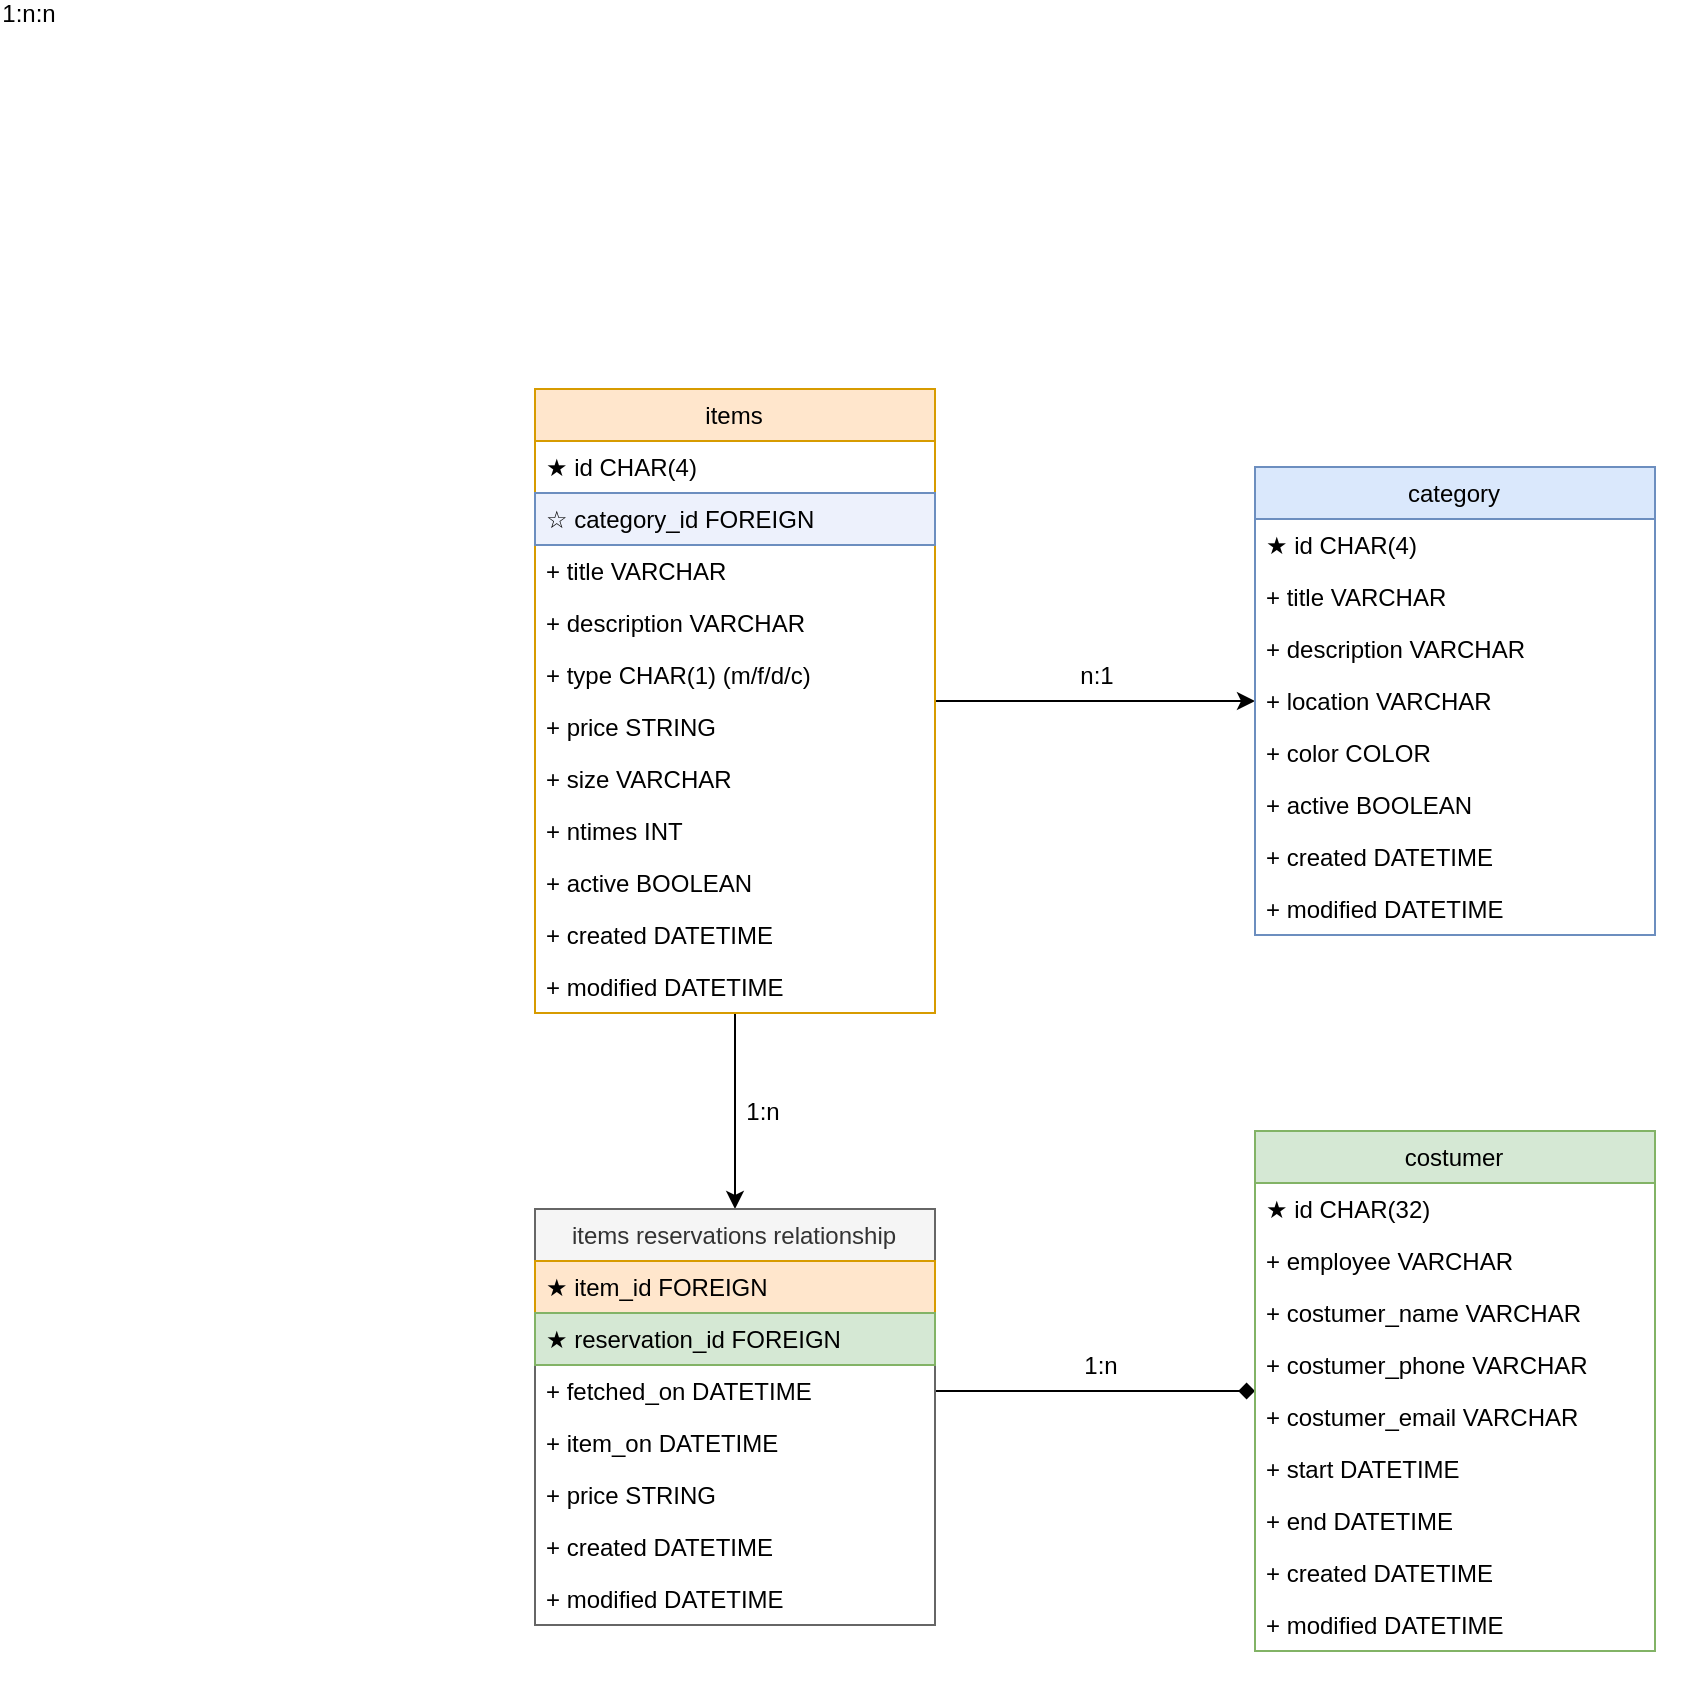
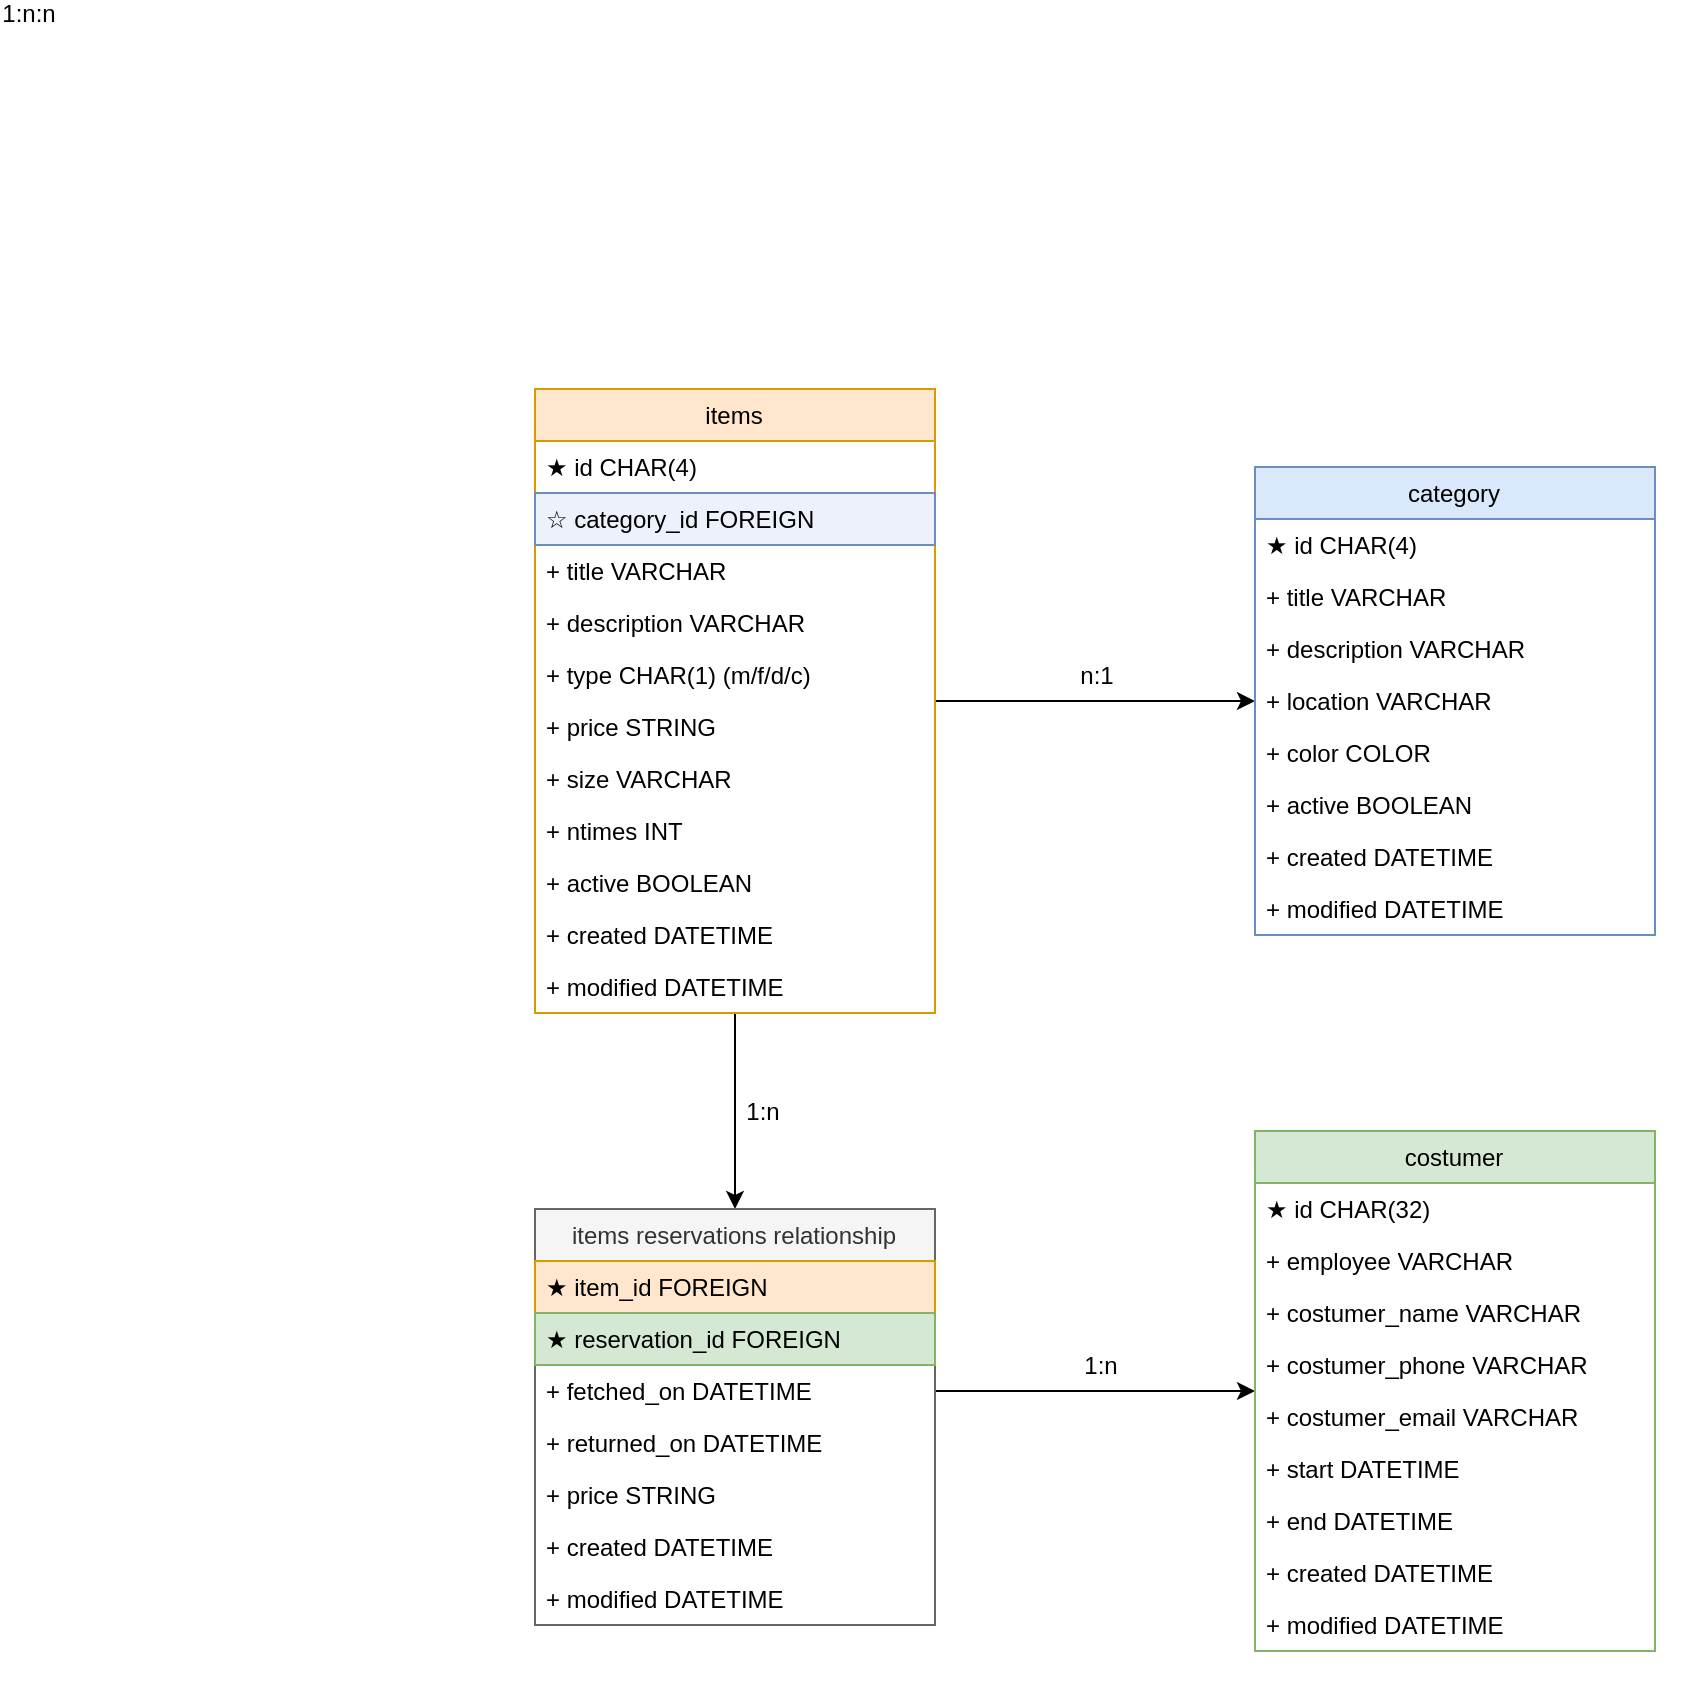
edge "+ fetched_on DATETIME" -> "costumer": arrowhead diamond -> classic
node "+ item_on DATETIME": label "+ item_on DATETIME" -> "+ returned_on DATETIME"
